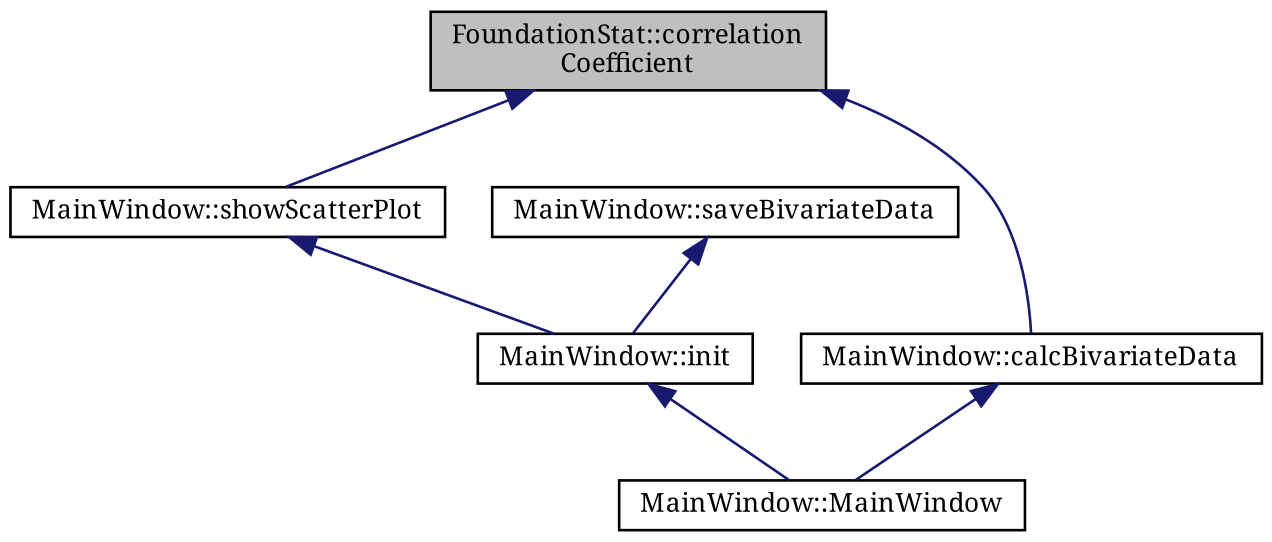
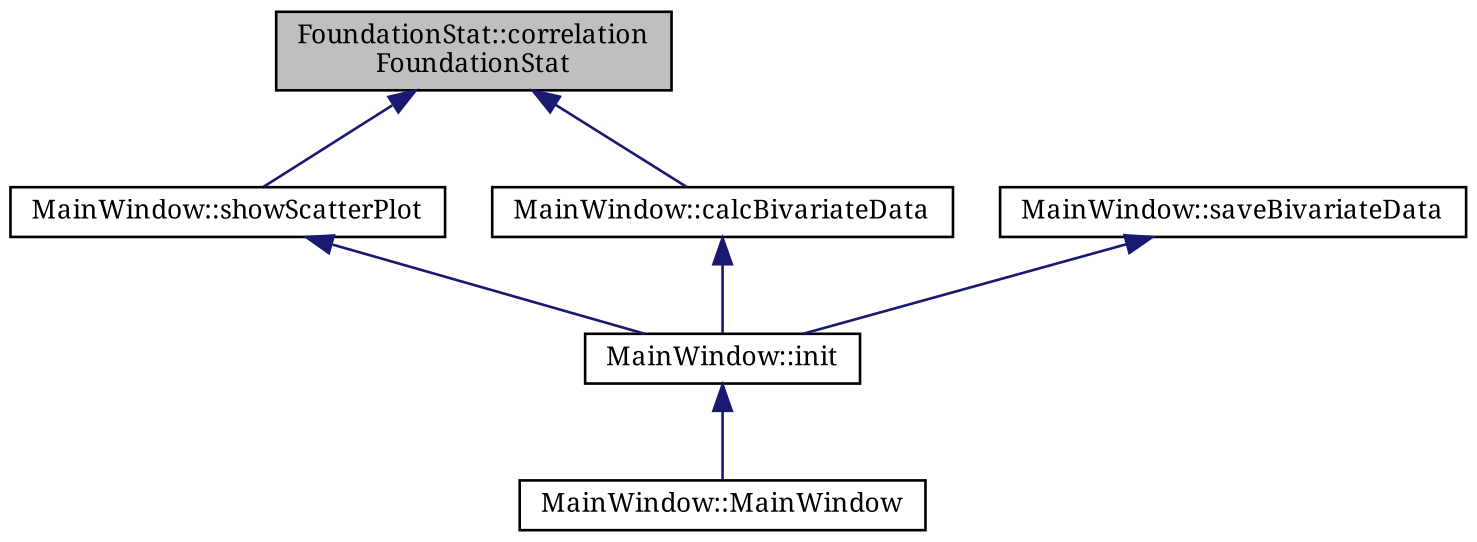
node "FoundationStat::correlation Coefficient": label "FoundationStat::correlation Coefficient" -> "FoundationStat::correlation FoundationStat"
edge "MainWindow::MainWindow" -> "MainWindow::calcBivariateData": now "MainWindow::init" -> "MainWindow::calcBivariateData"
